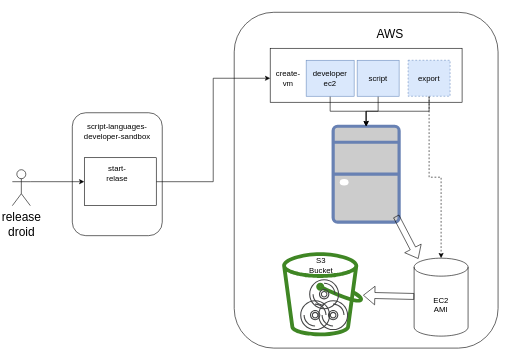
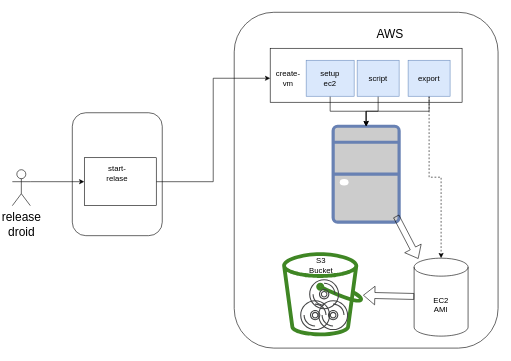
node "developer ec2": label "developer ec2" -> "setup ec2"
node "export": style dashed -> solid
node "script-languages-developer-sandbox": removed
